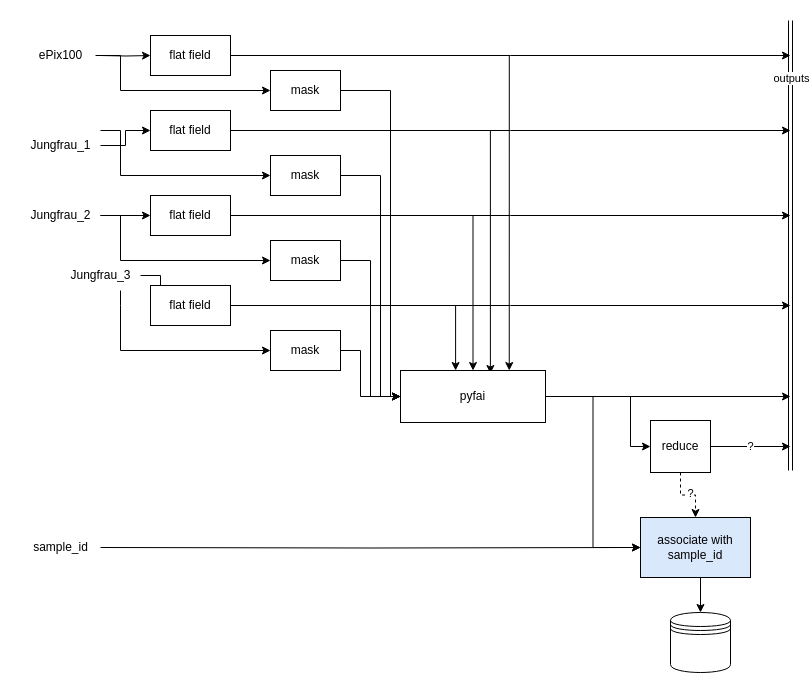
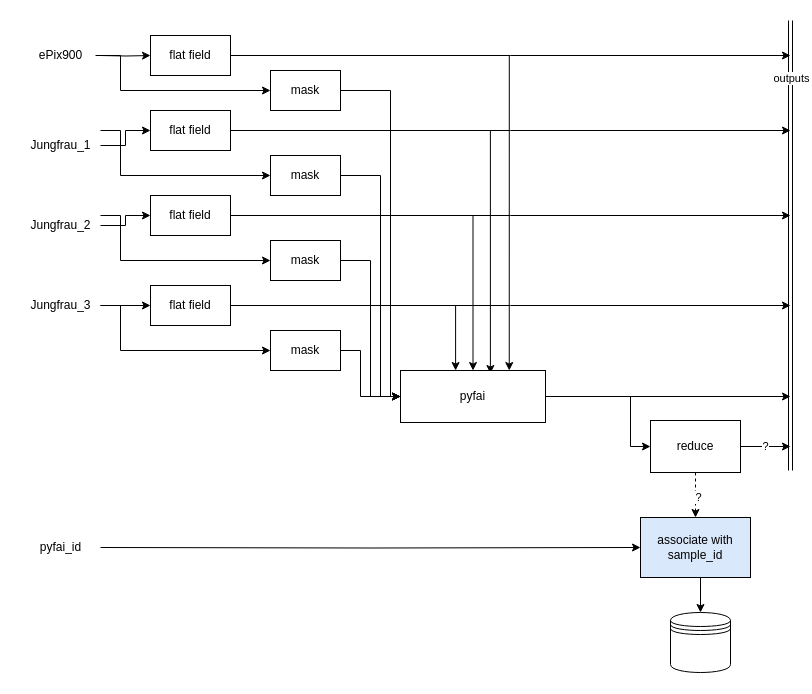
node "ePix100": label "ePix100" -> "ePix900"
node "Jungfrau_2": moved (61, 216) -> (61, 226)
node "Jungfrau_3": moved (101, 276) -> (61, 306)
node "reduce": size 60x52 -> 90x52
edge "pyfai" -> "associate with sample_id": removed
node "sample_id": label "sample_id" -> "pyfai_id"
